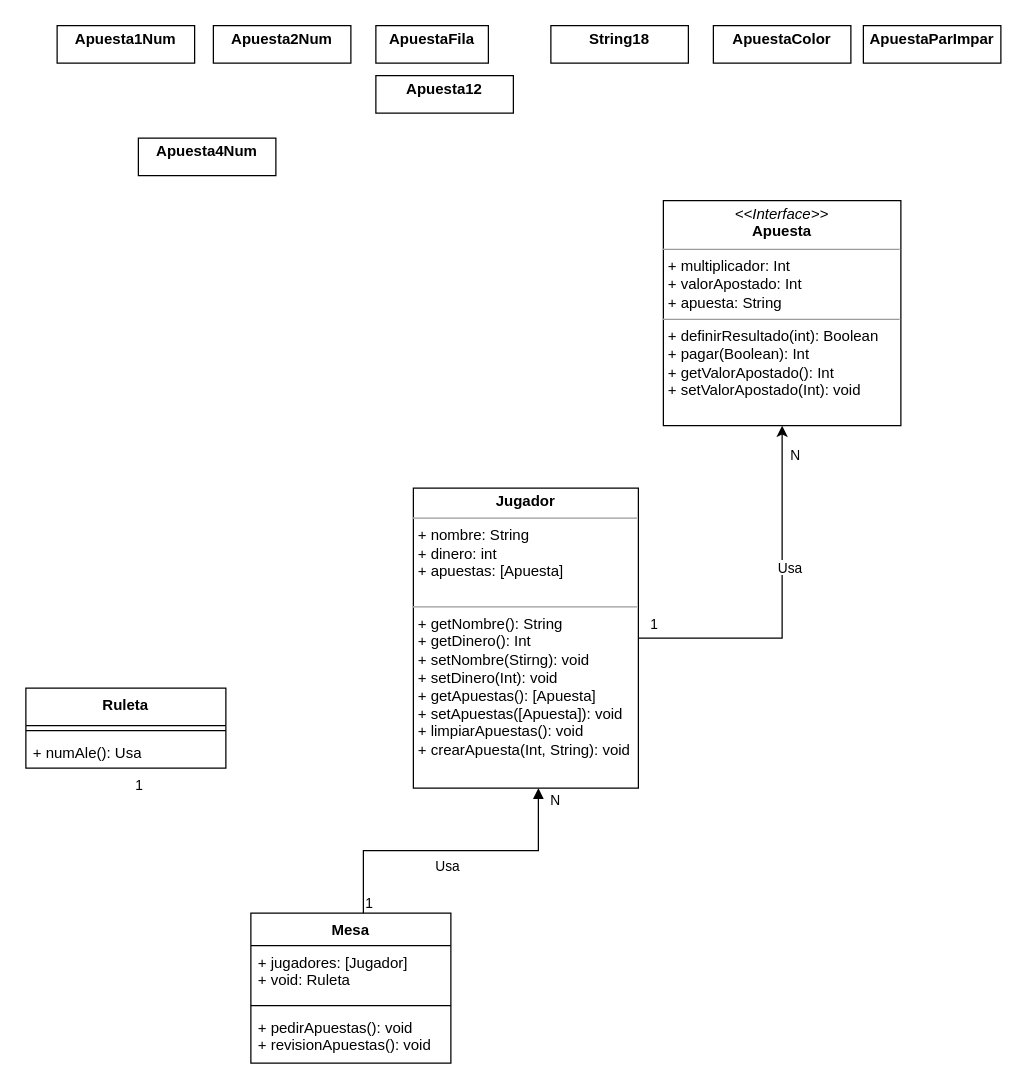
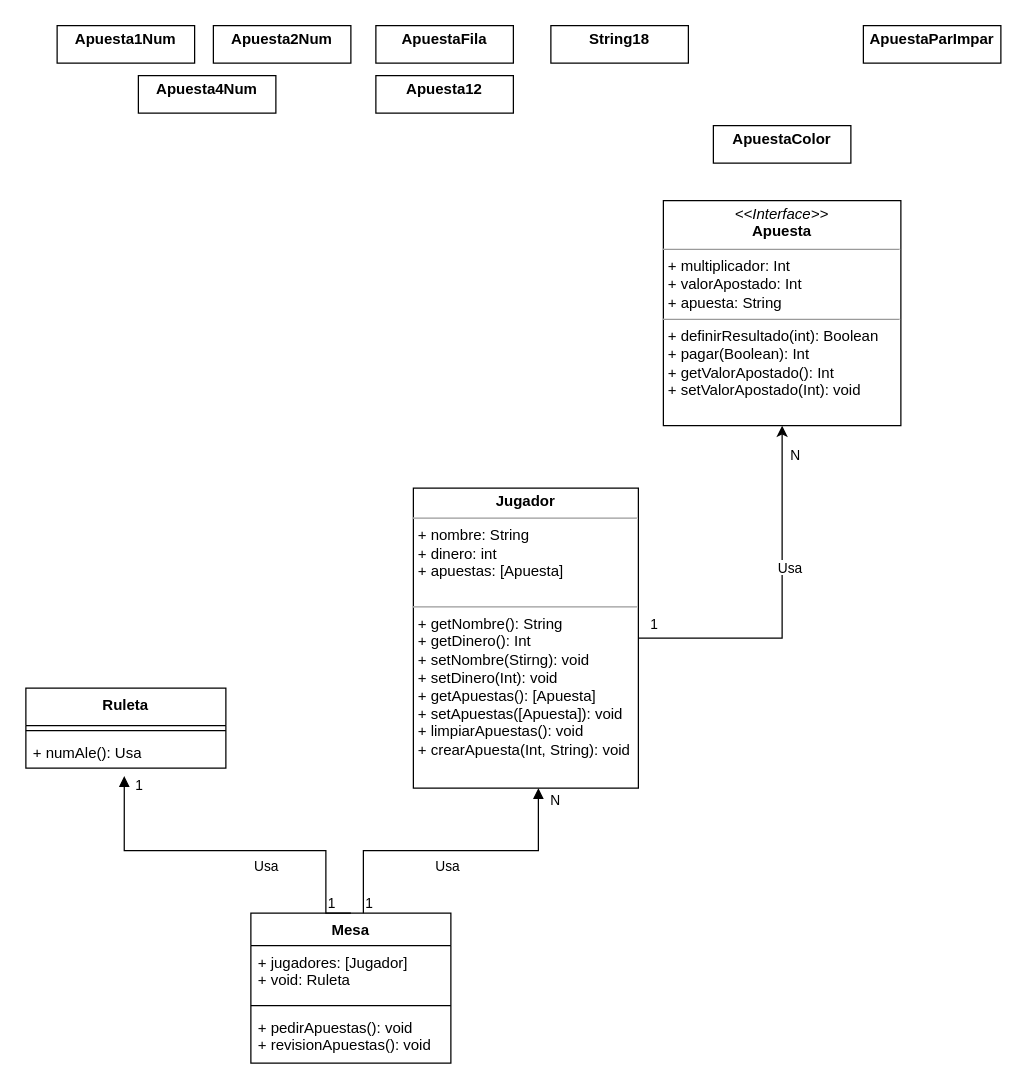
node "ApuestaFila": size 113x38 -> 138x38
node "ApuestaColor": moved (782, 44) -> (782, 144)
node "Apuesta4Num": moved (207, 157) -> (207, 94)
edge "Mesa" -> "+ numAle(): Usa": added, labels "1", "Usa"
